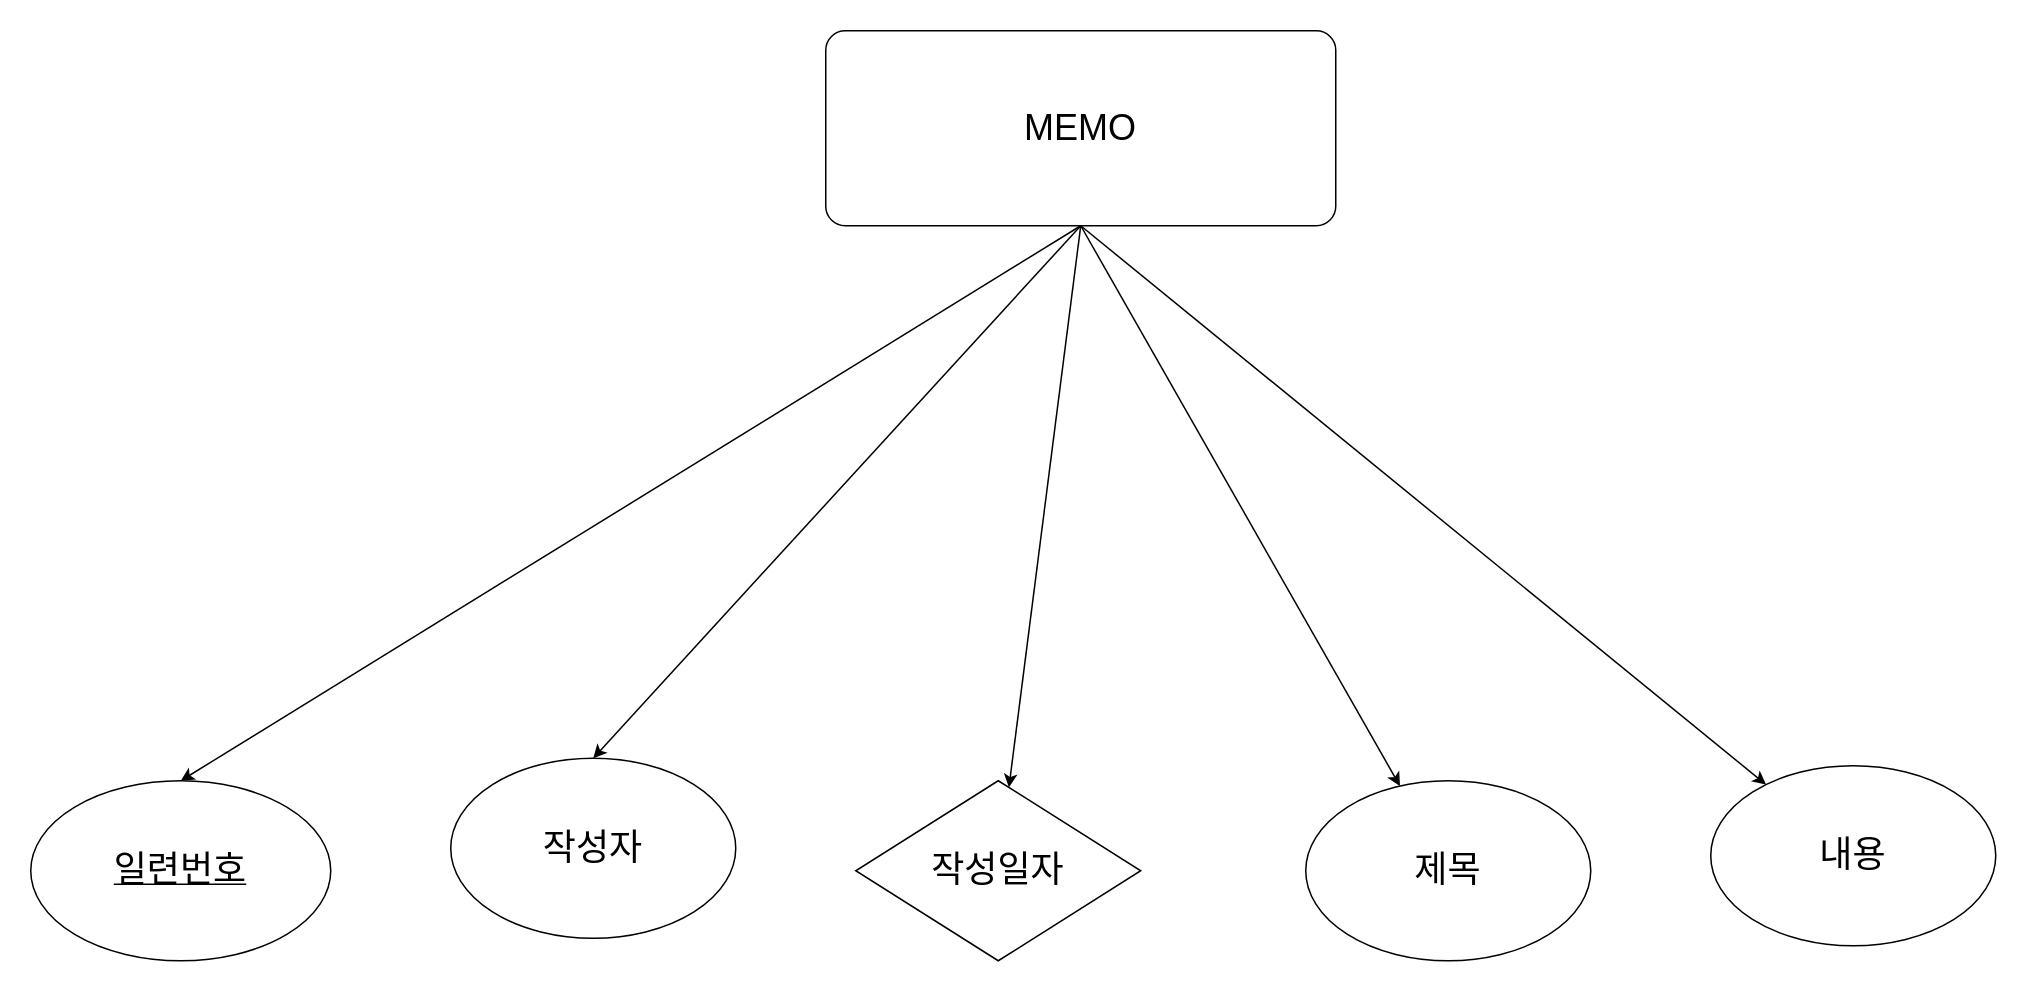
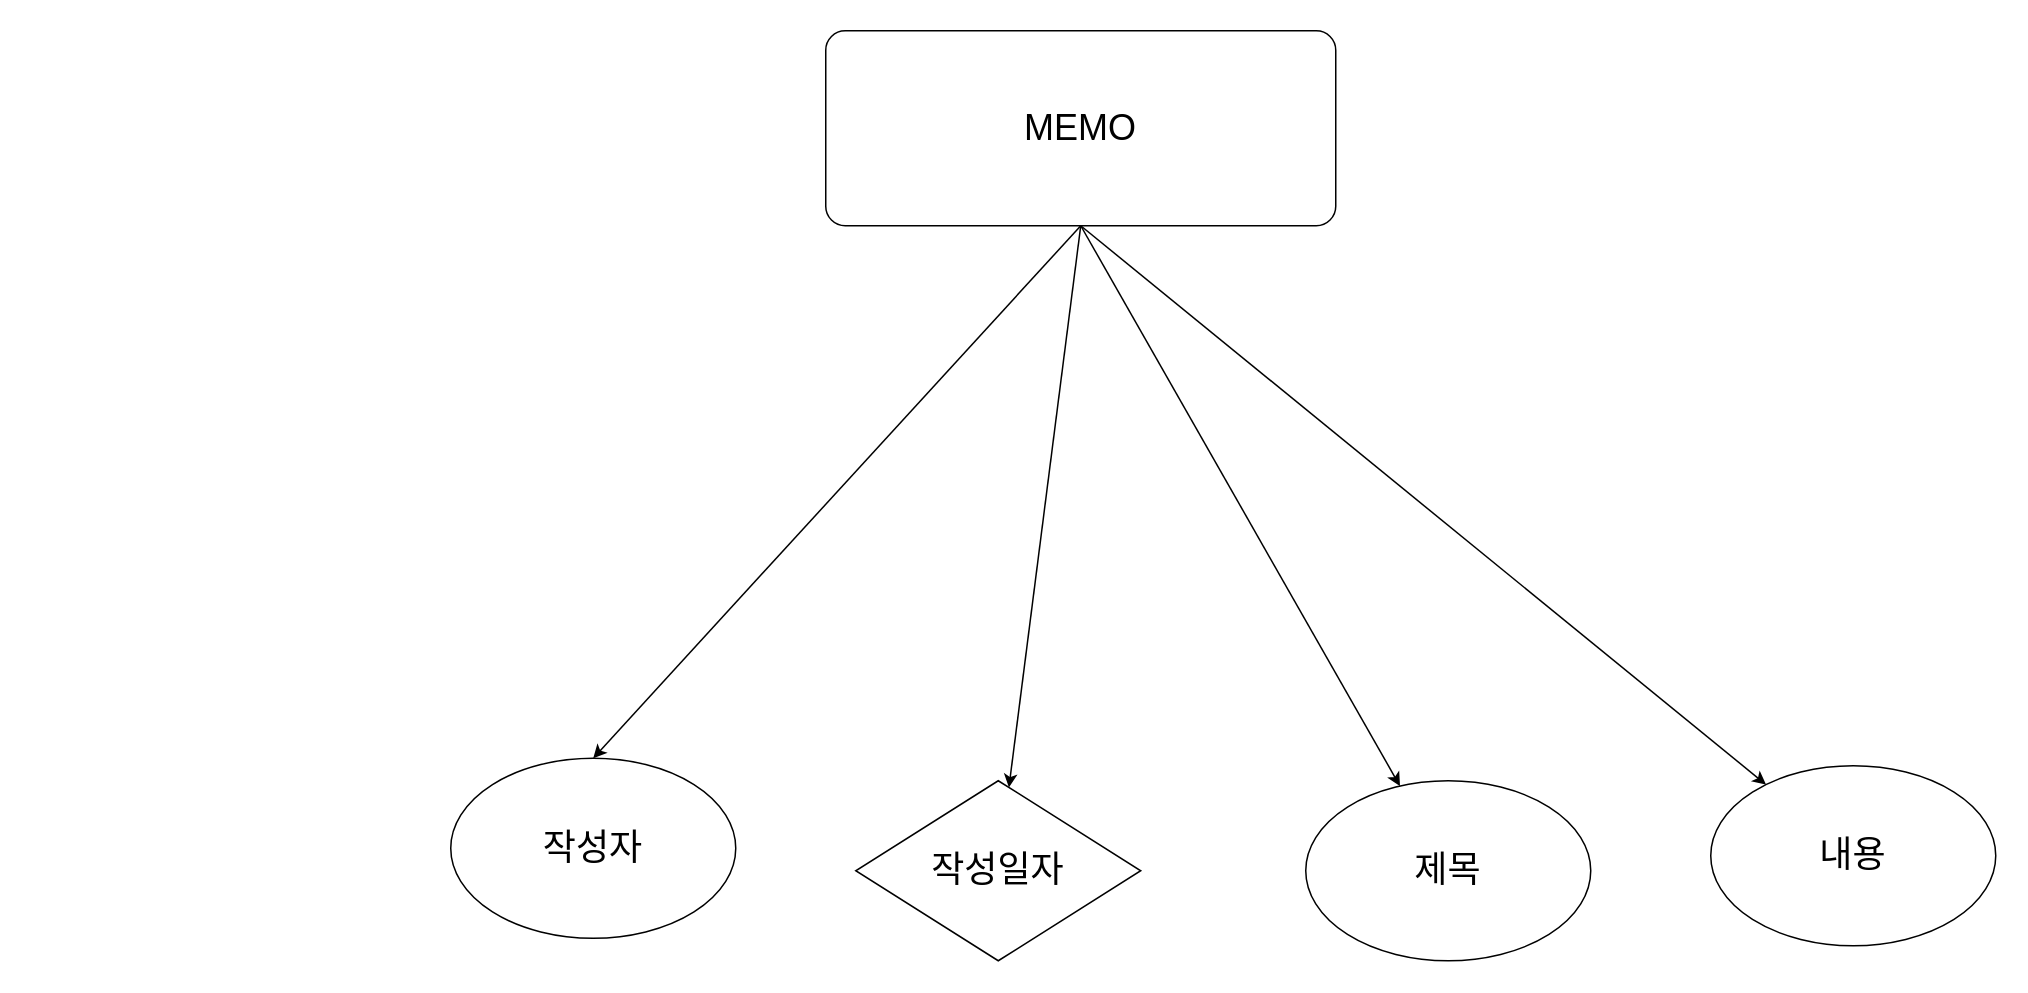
edge "MEMO" -> "일련번호": removed
node "일련번호": removed
